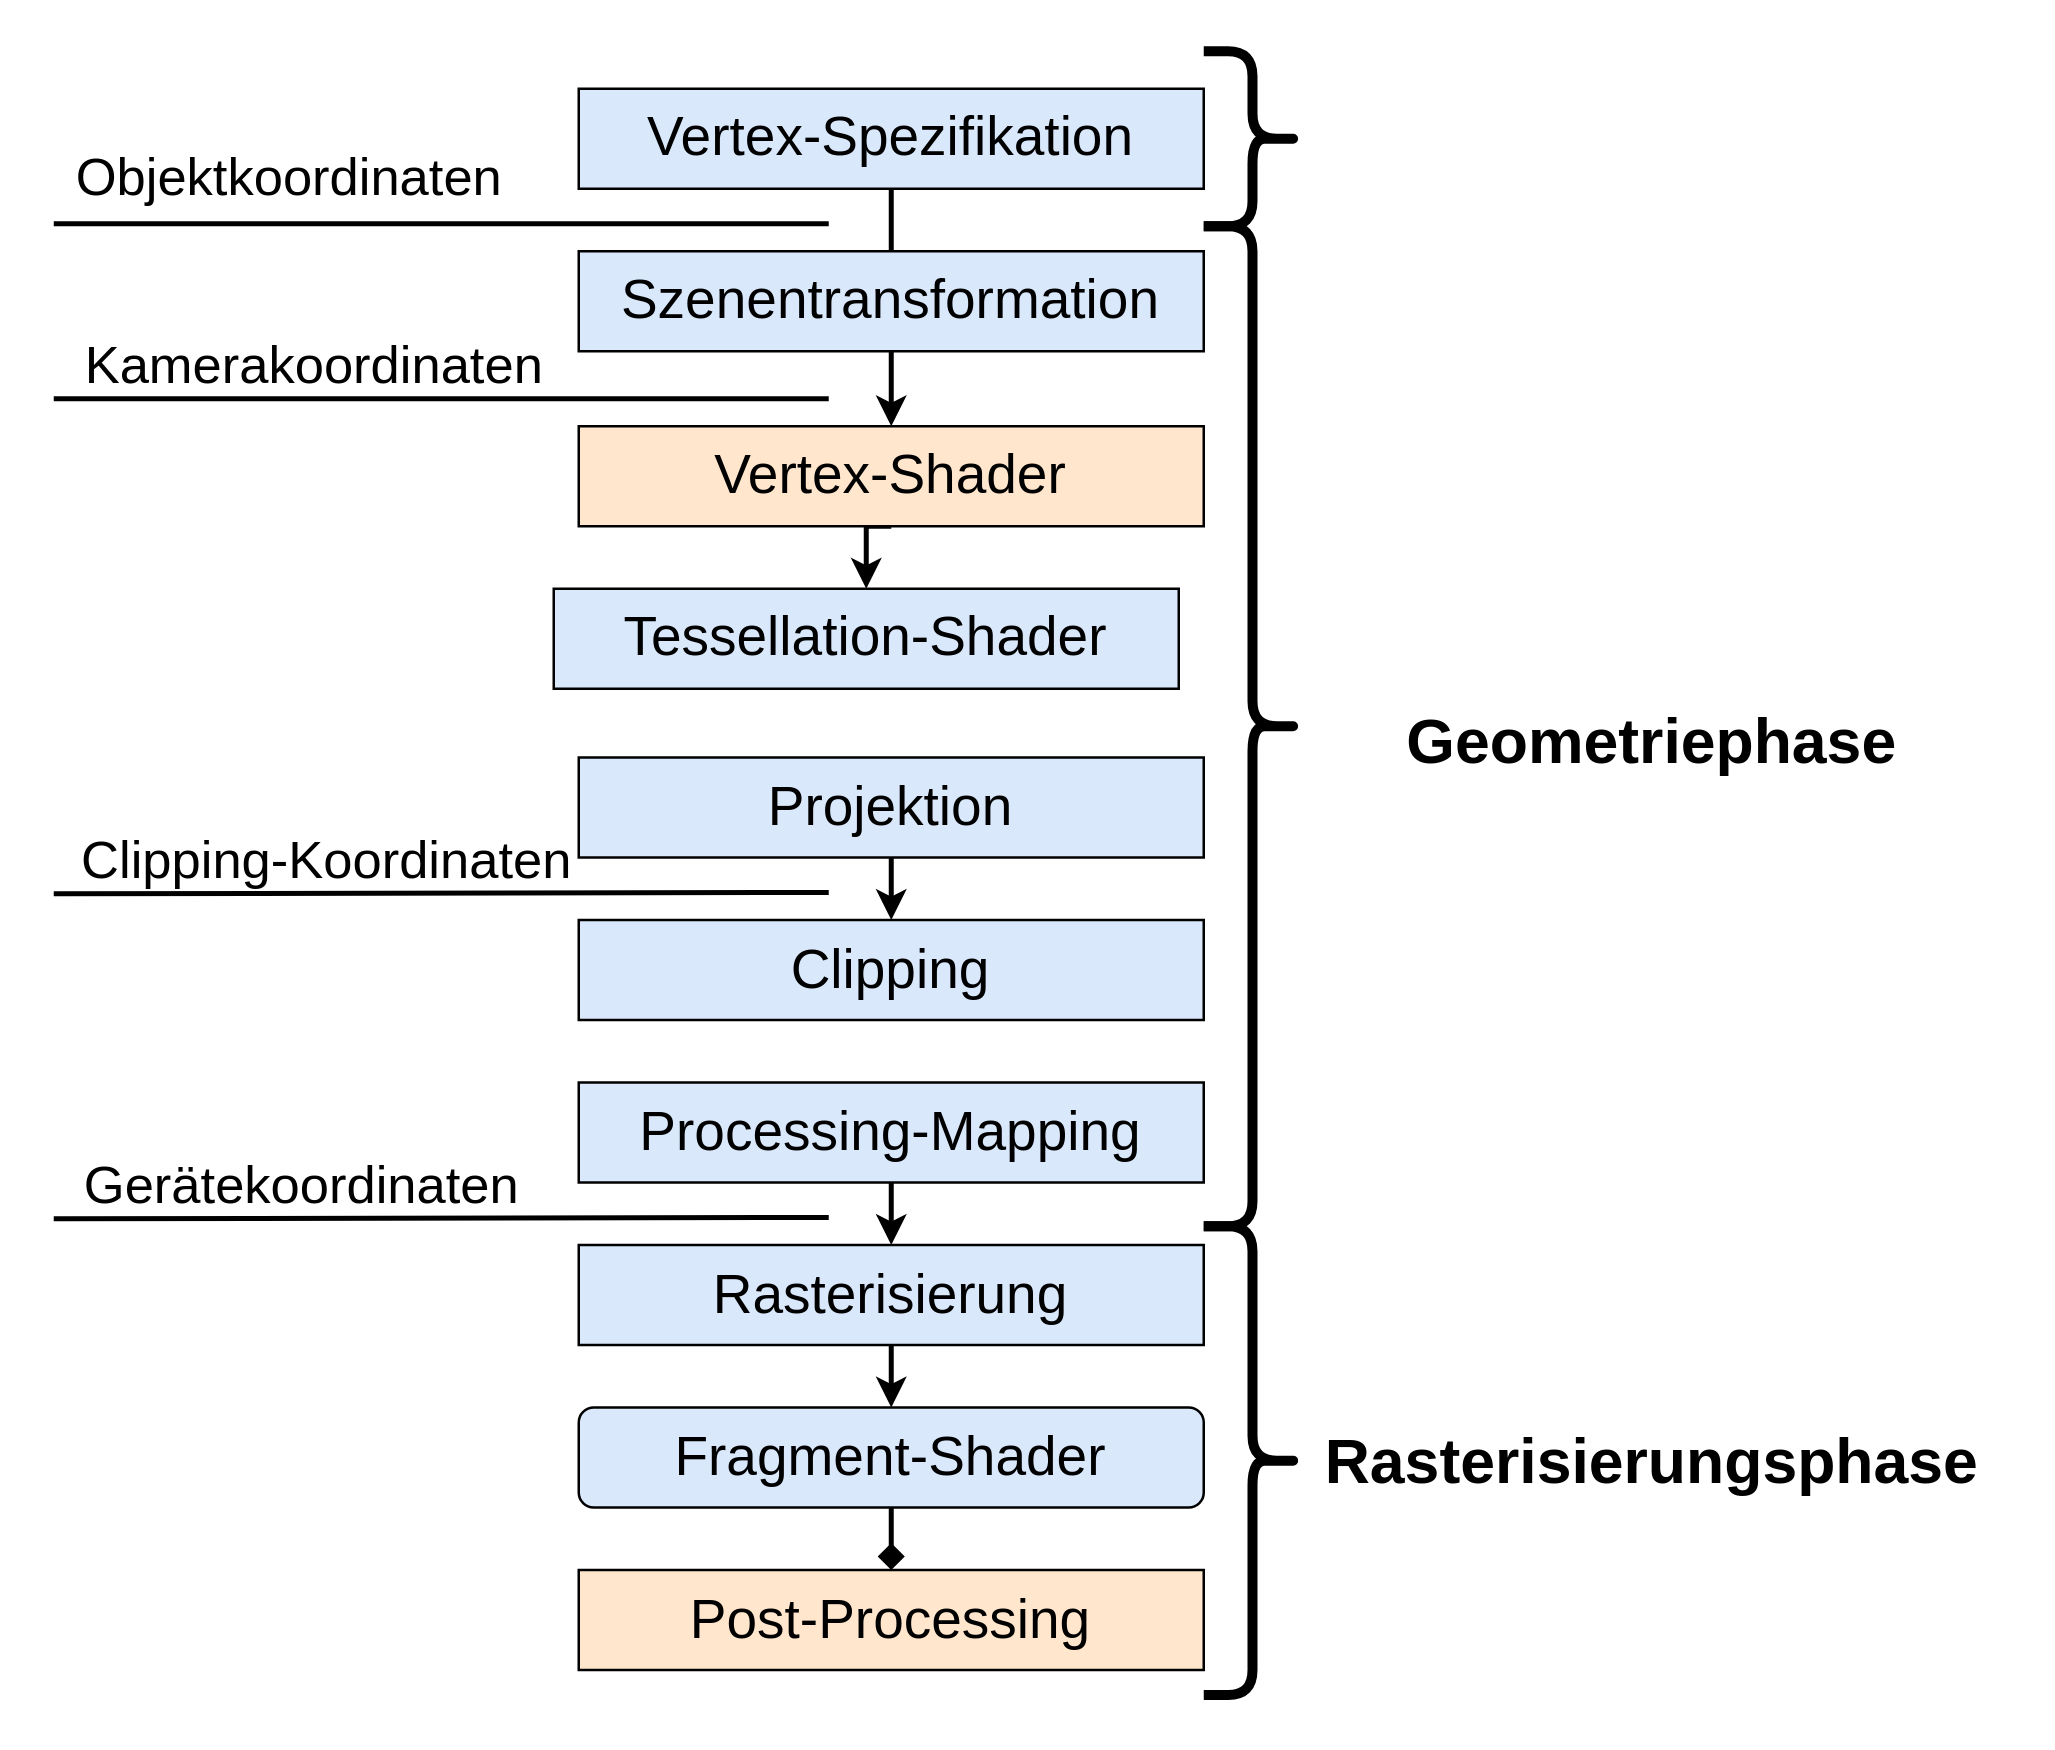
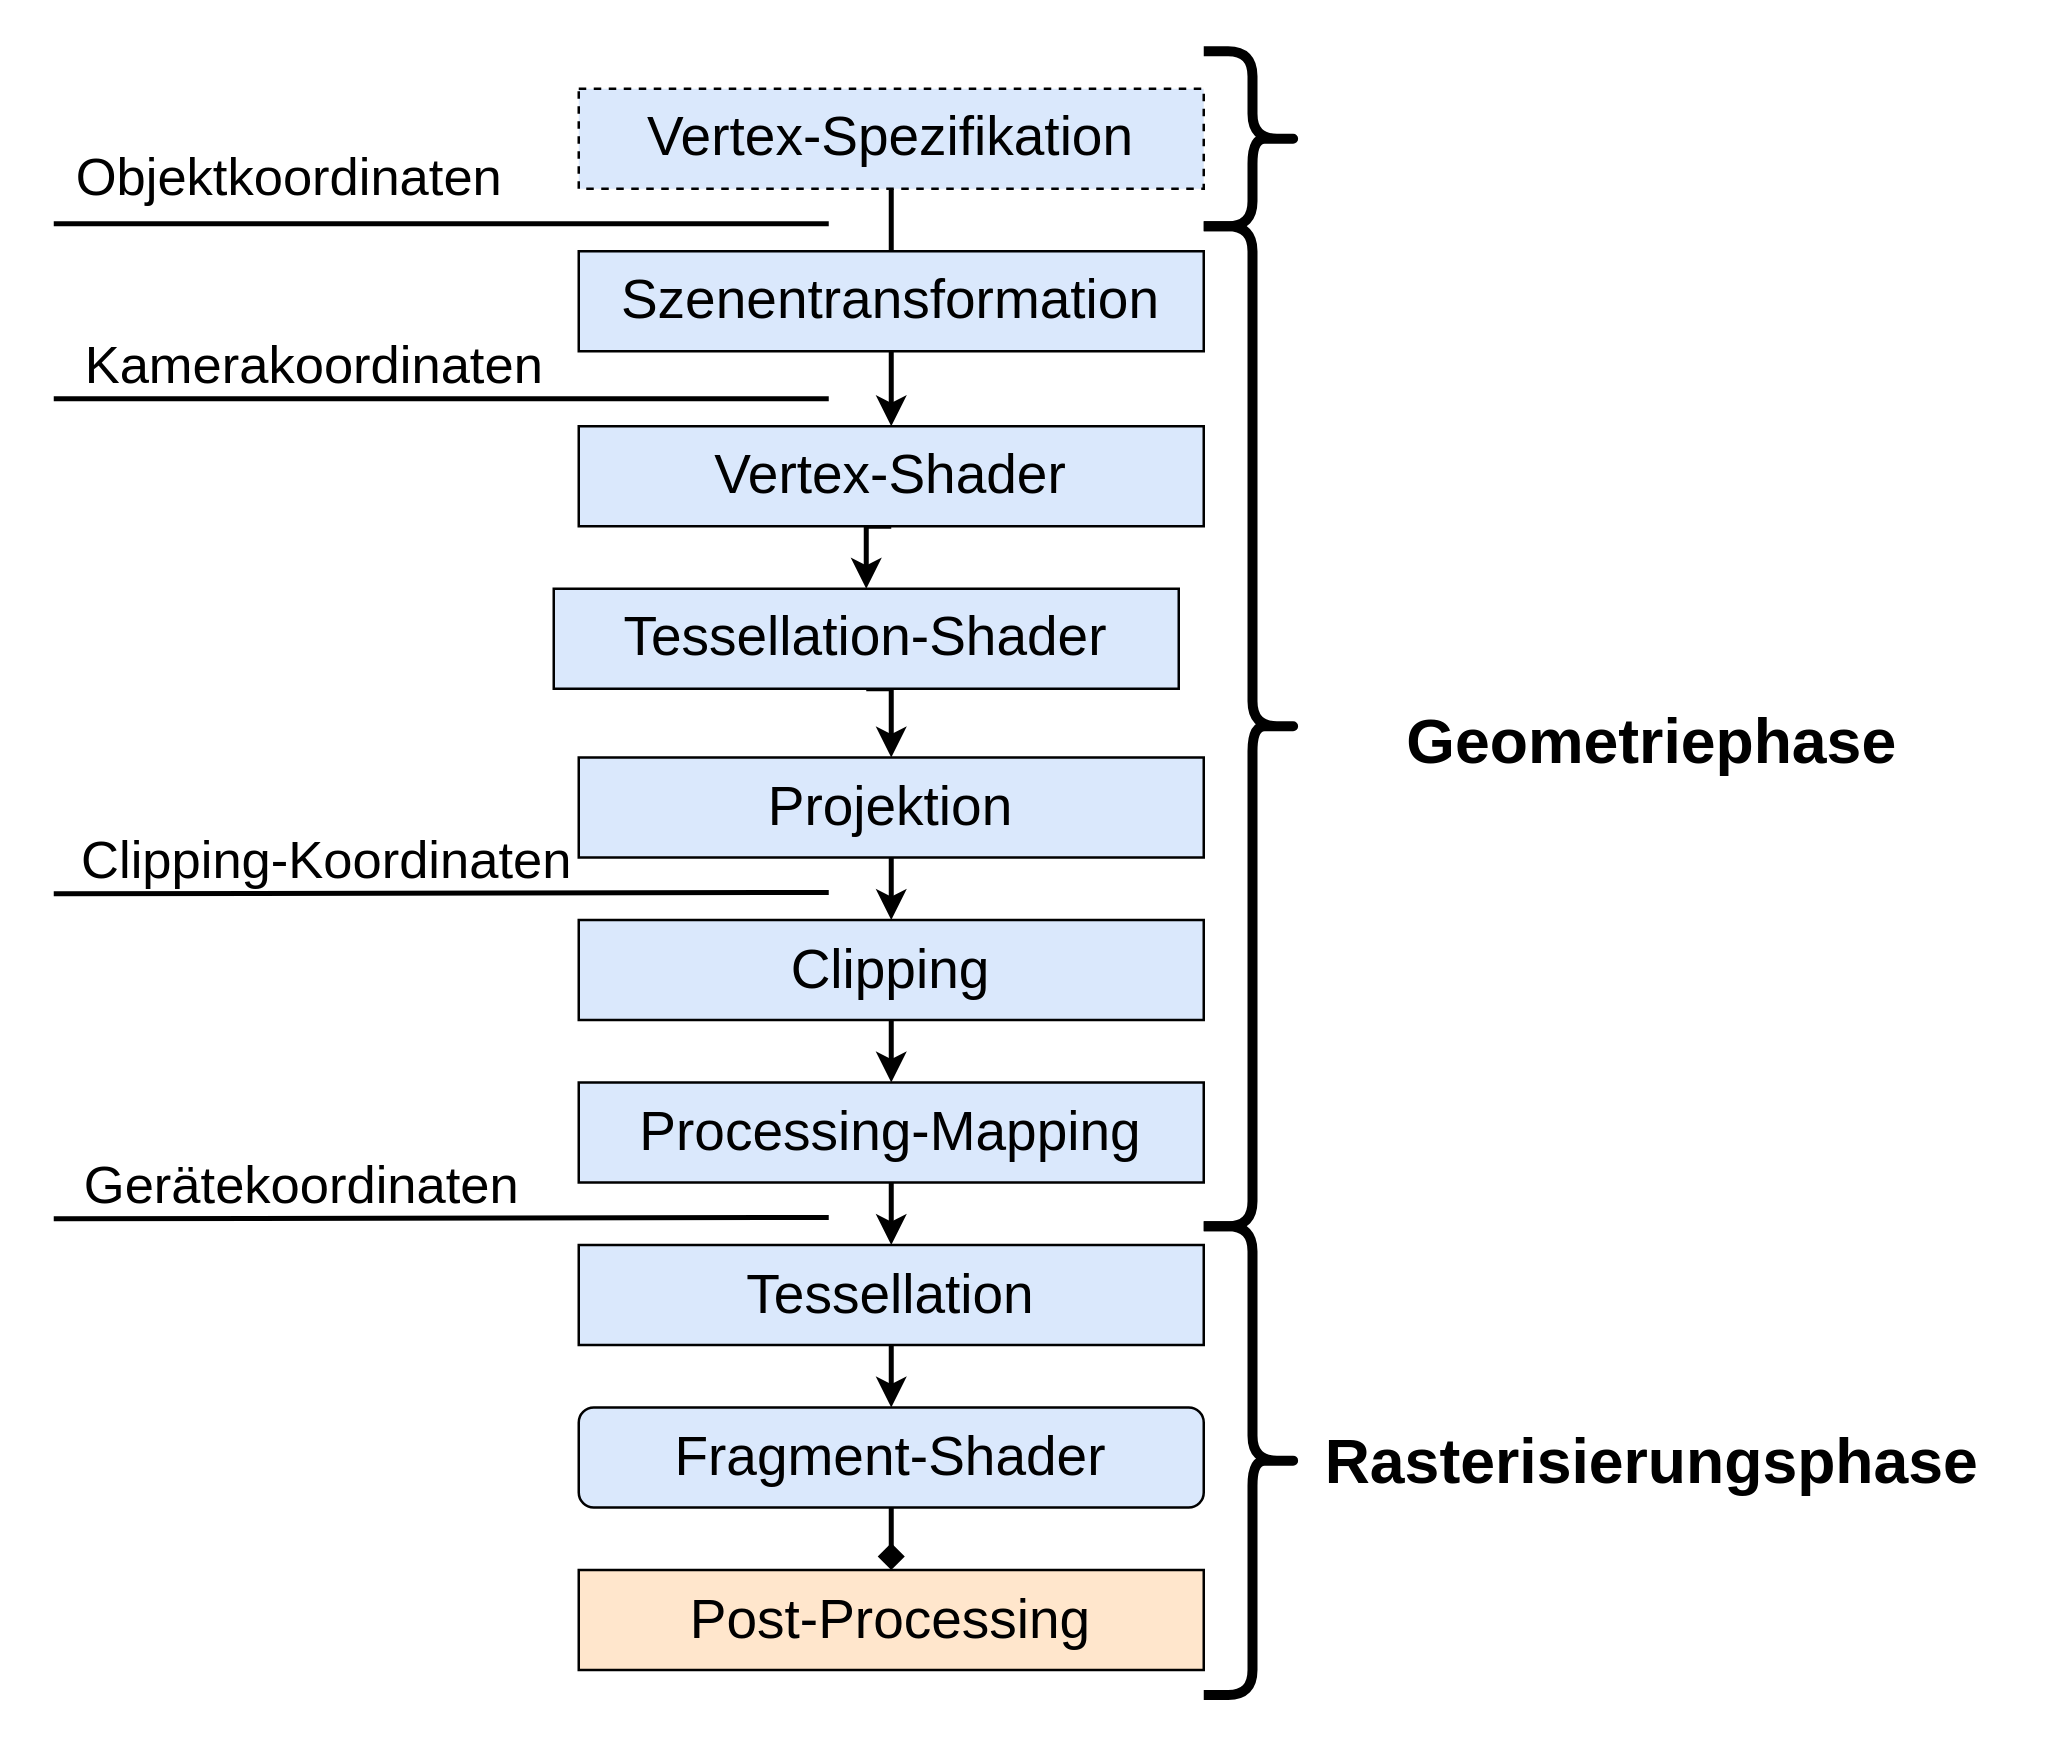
node "Vertex-Spezifikation": style solid -> dashed
node "Vertex-Shader": fillcolor #ffe6cc -> #dae8fc
edge "Tessellation-Shader" -> "Projektion": added
edge "Clipping" -> "Processing-Mapping": added
node "Rasterisierung": label "Rasterisierung" -> "Tessellation"
